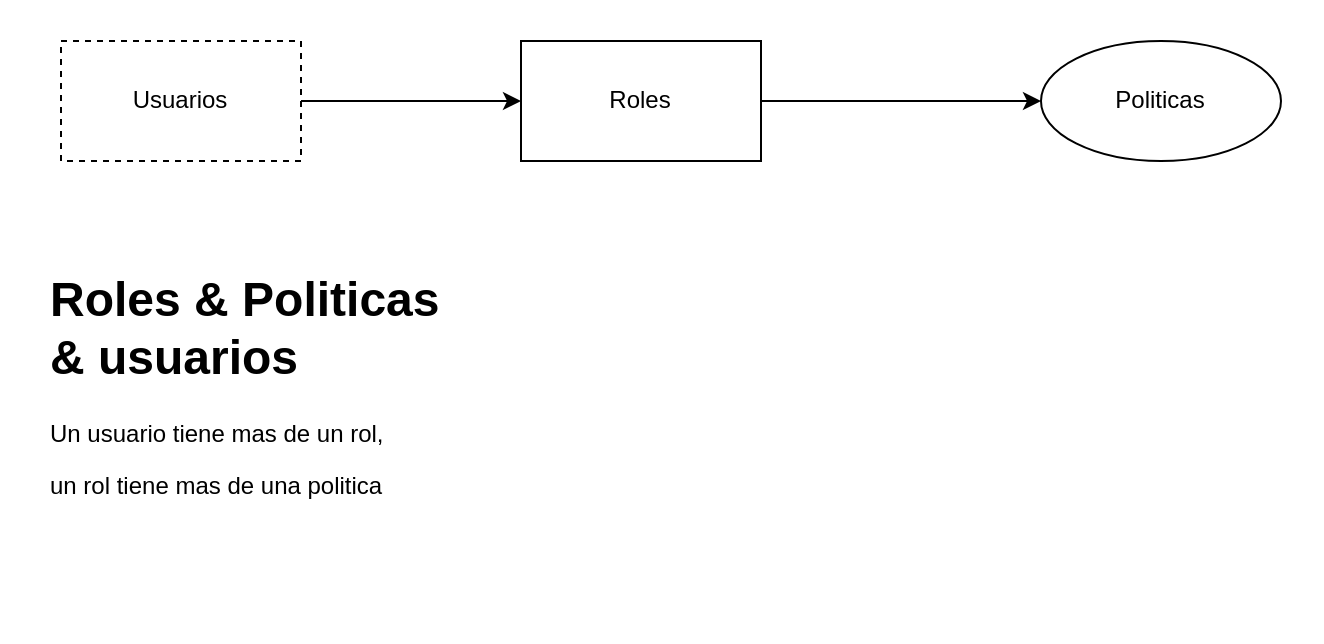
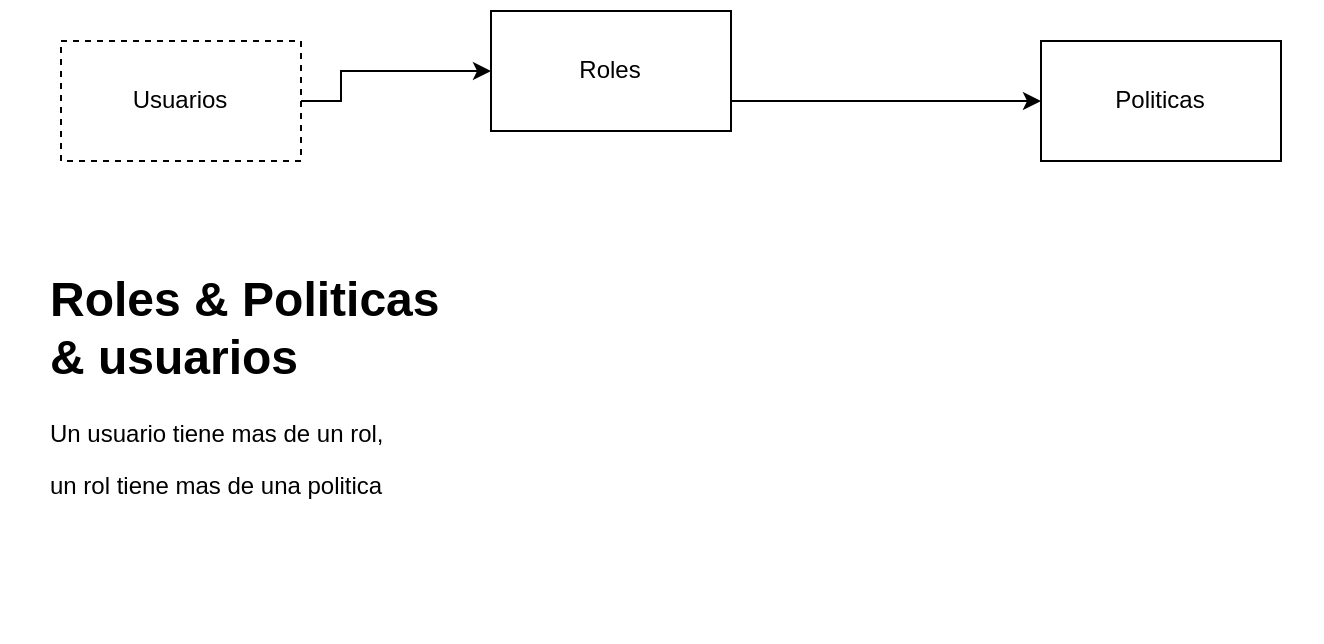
node "Roles": moved (641, 101) -> (611, 71)
node "Politicas": shape ellipse -> rectangle
